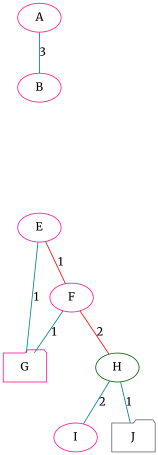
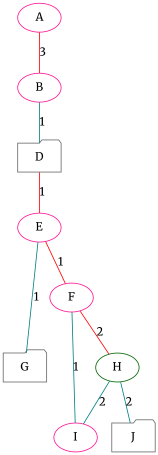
edge "A" -- "B": color teal -> red
node "D": added
edge "F" -- "G": now "F" -- "I"
node "G": color deeppink -> gray40
edge "H" -- "J": label "1" -> "2"
